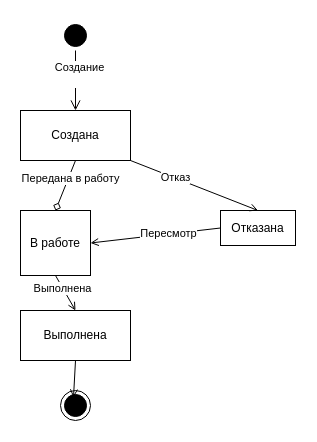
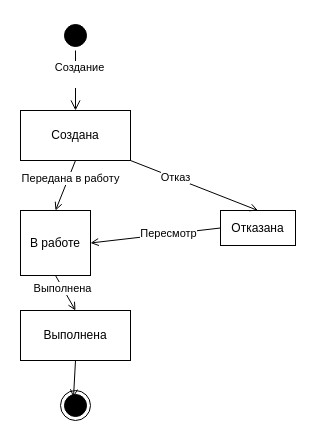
edge "Создана" -> "В работе": arrowhead diamond -> open
